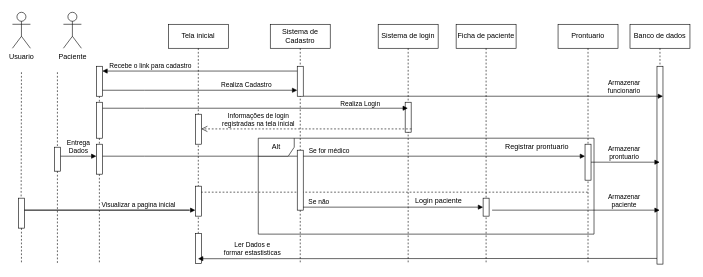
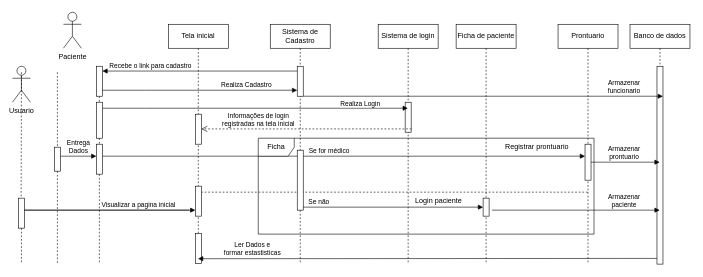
node "Usuario": moved (21, 30) -> (21, 84)
node "Alt": label "Alt" -> "Ficha"
